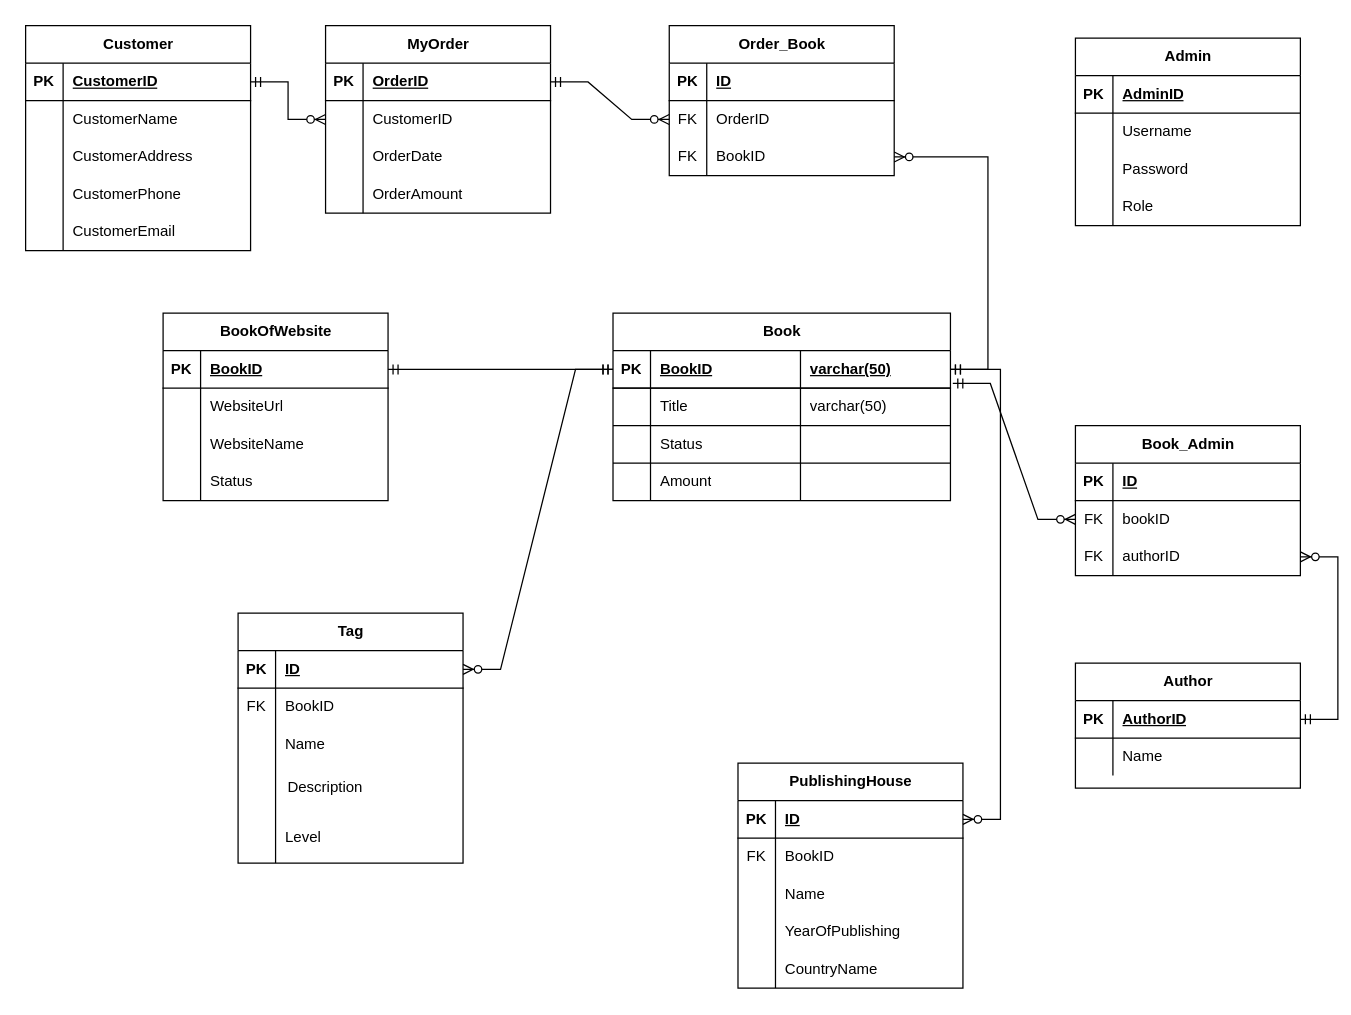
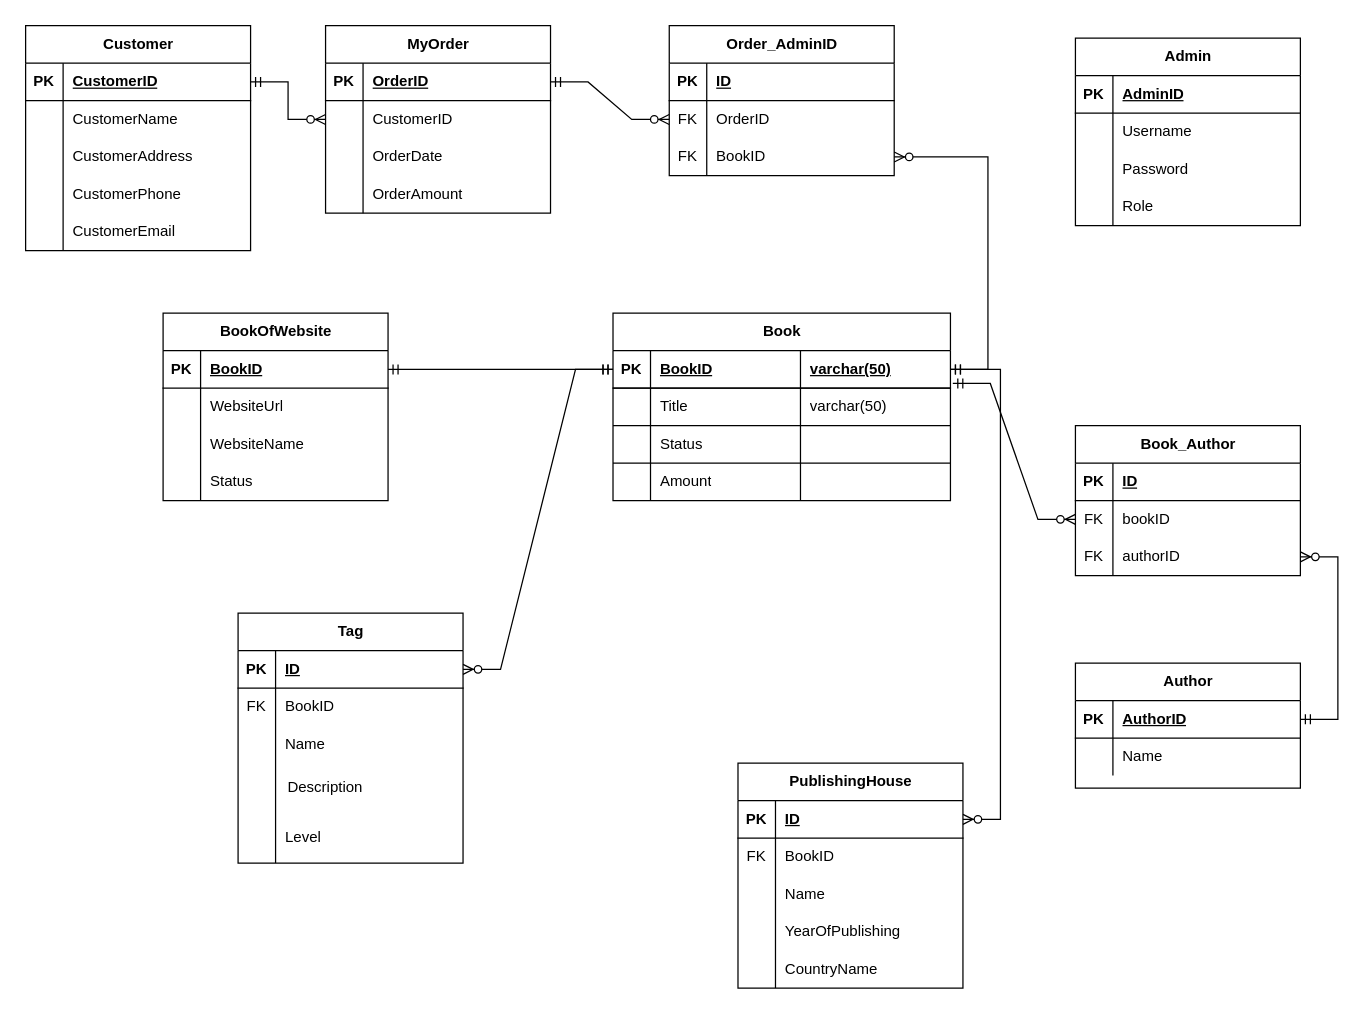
node "Order_Book": label "Order_Book" -> "Order_AdminID"
node "Book_Admin": label "Book_Admin" -> "Book_Author"
